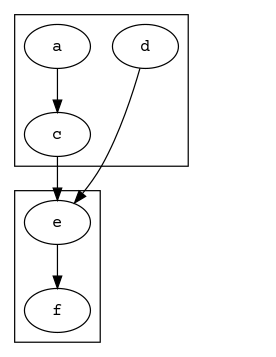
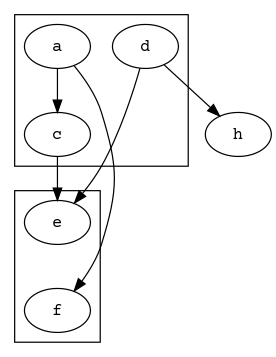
node "h": added
edge "e" -> "f": now "a" -> "f"
